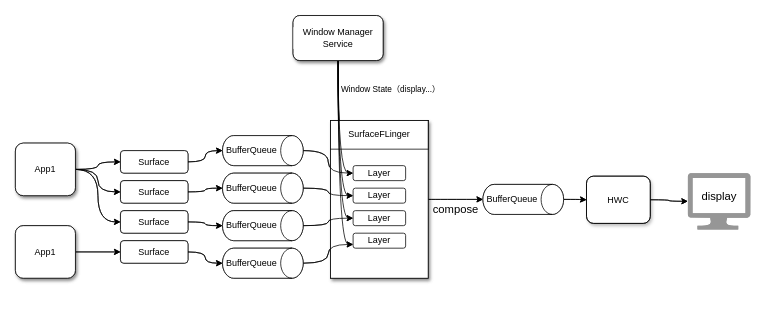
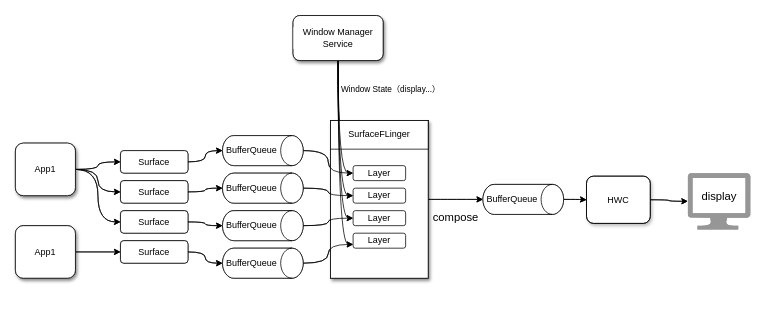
node "compose": moved (456, 209) -> (456, 216)
